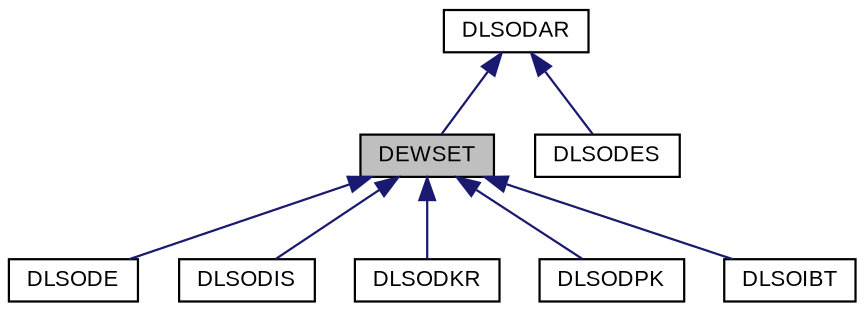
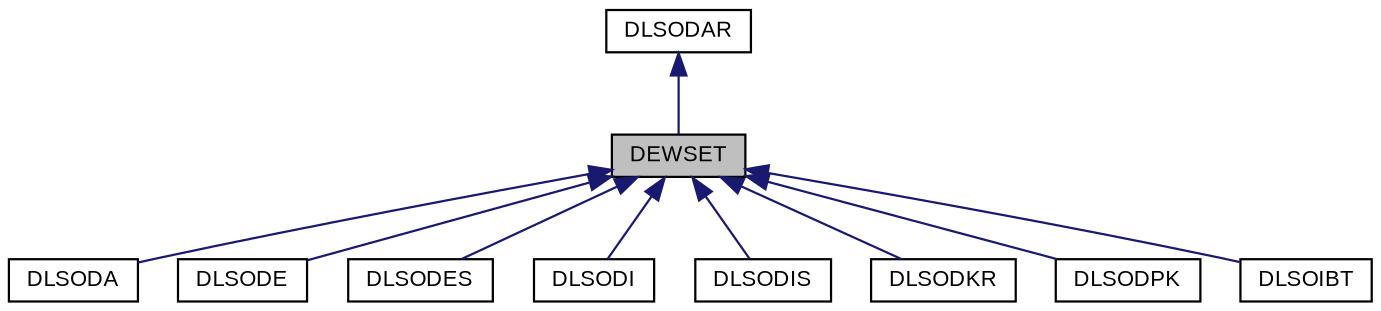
edge "DLSODES" -> "DLSODAR": now "DLSODES" -> "DEWSET"
node "DLSODA": added
node "DLSODI": added
